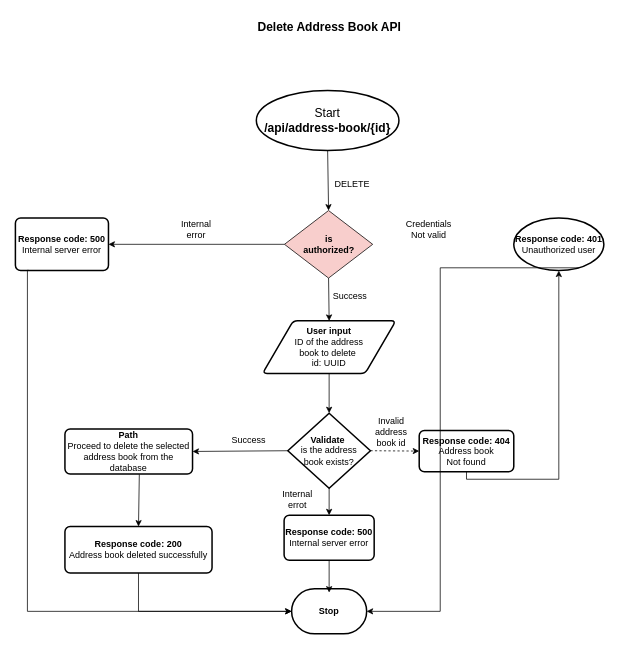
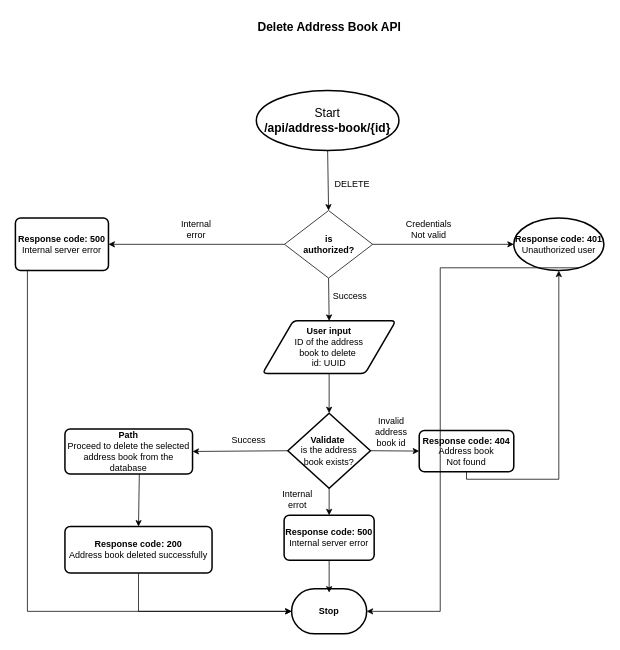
node "is authorized?": fillcolor #f8cecc -> #ffffff
edge "is authorized?" -> "Response code: 401 Unauthorized user": added
edge "Validate is the address book exists?" -> "Response code: 404 Address book Not found": style dashed -> solid
